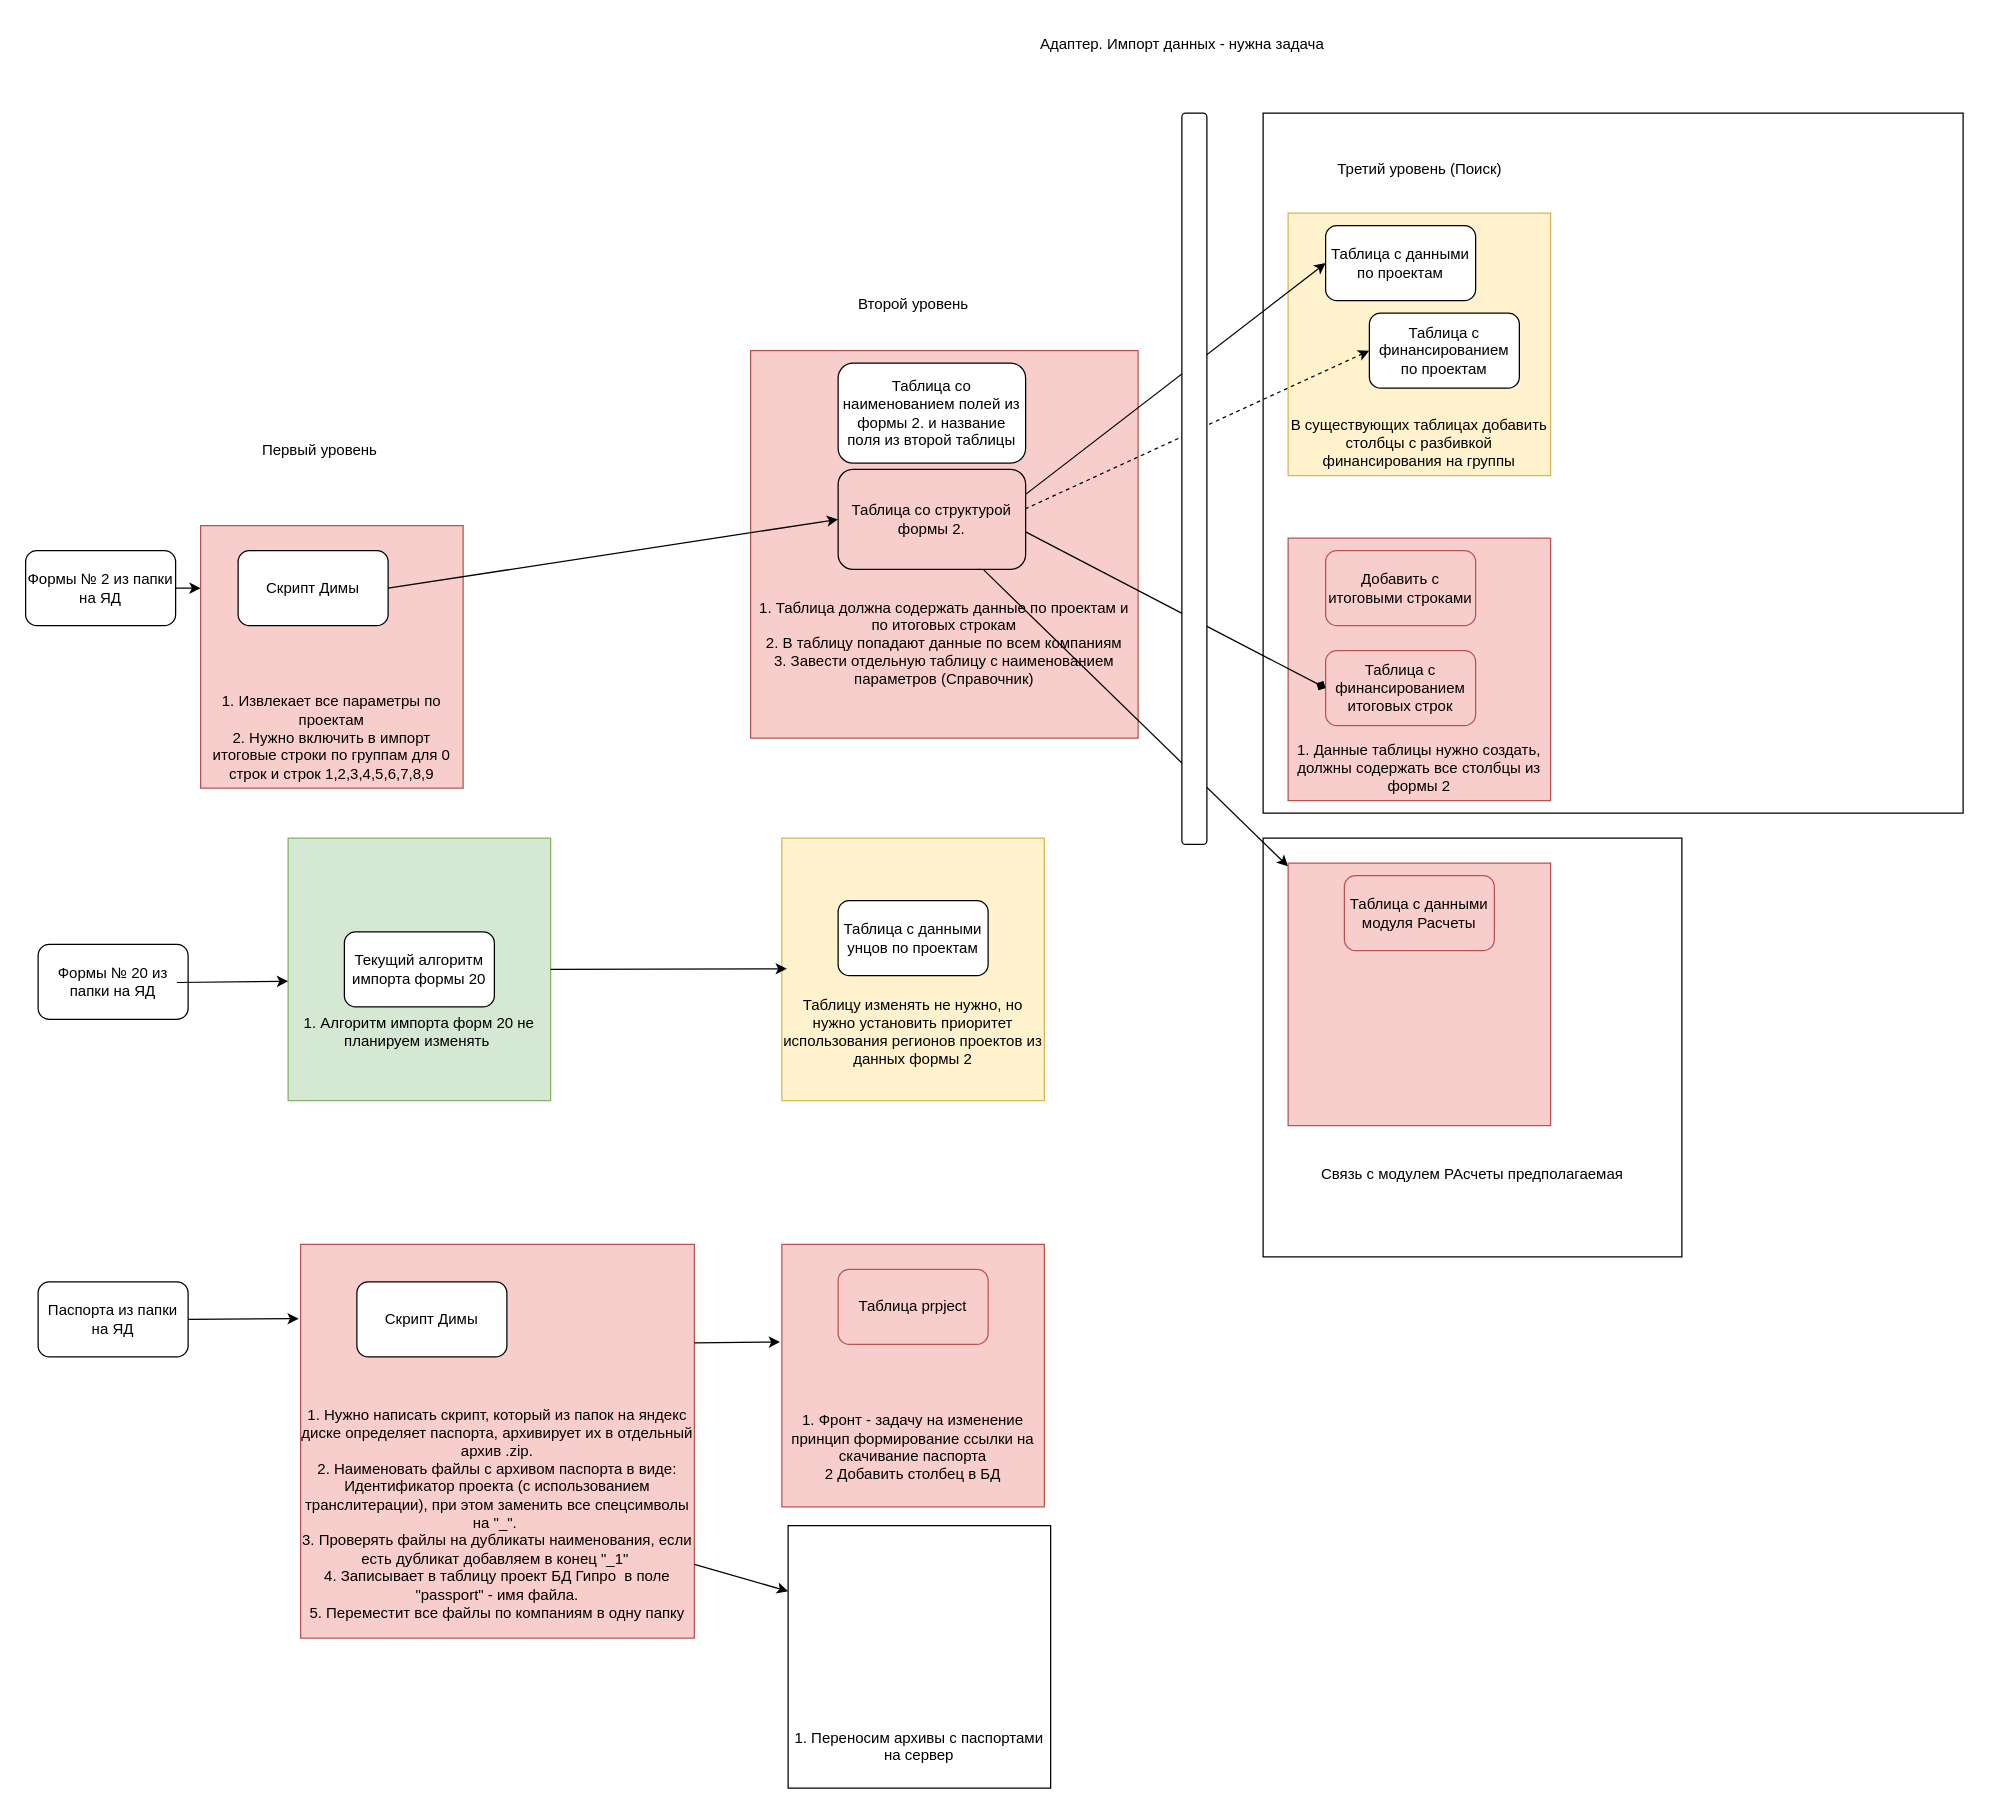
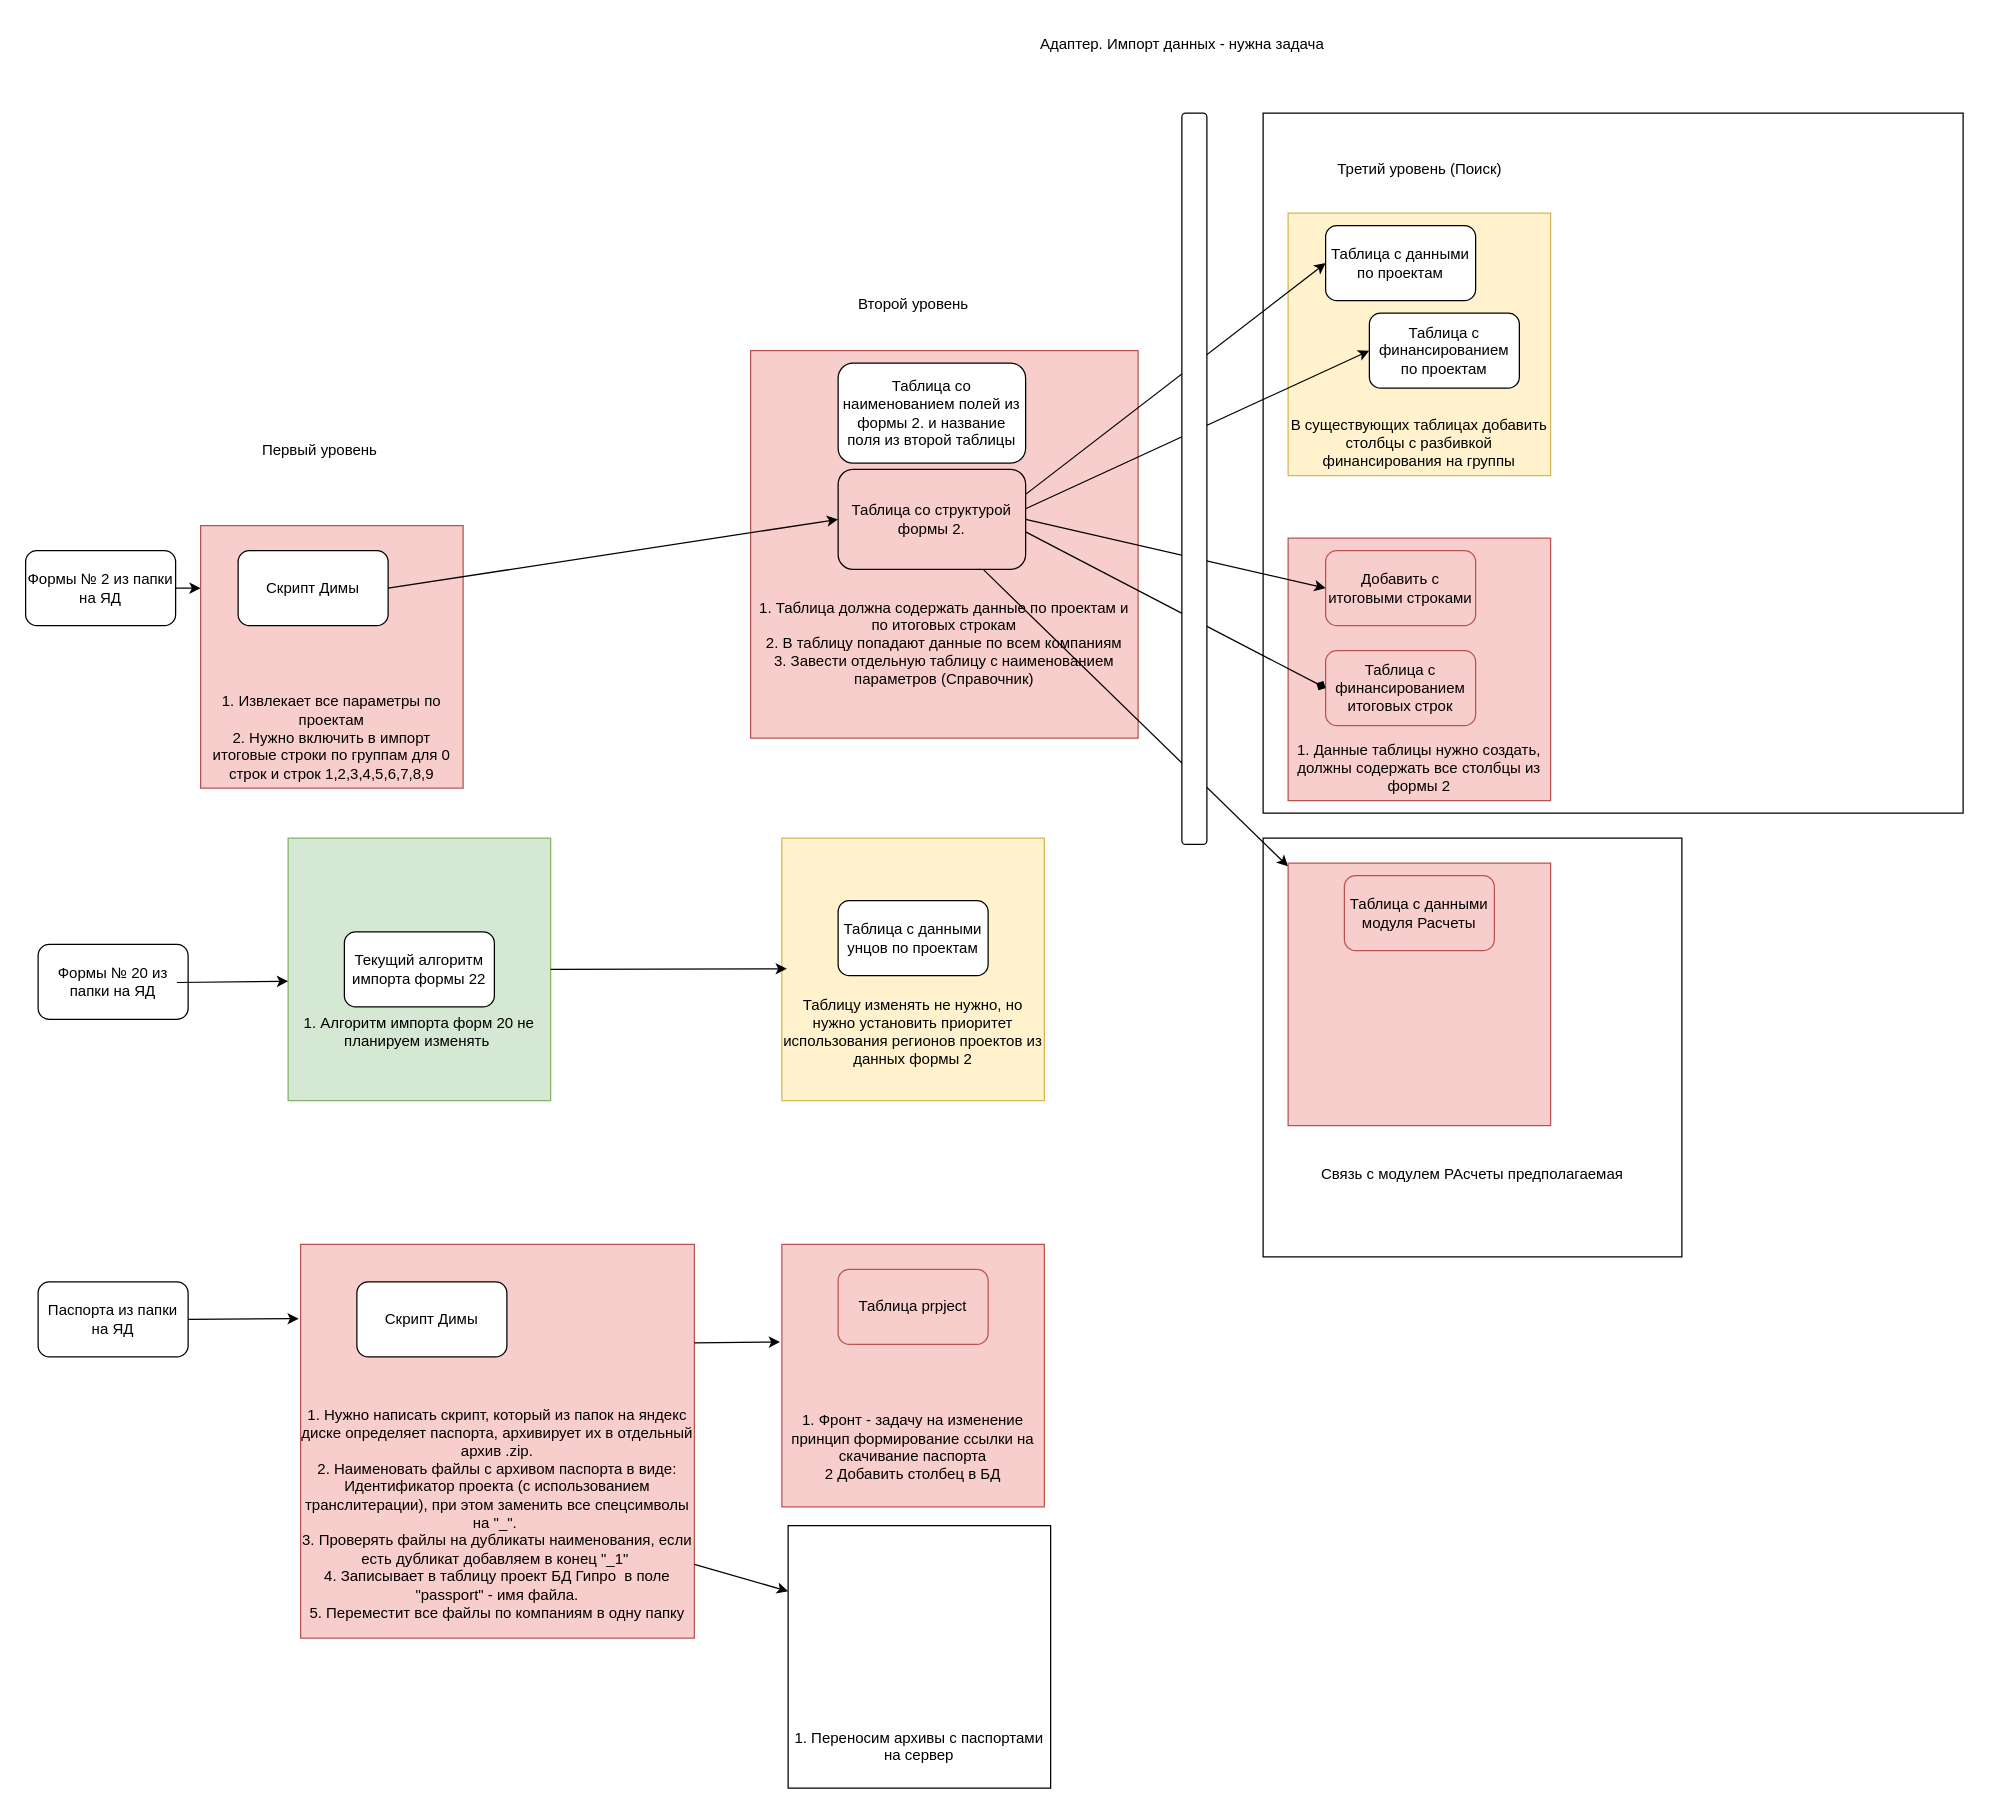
edge "Таблица со структурой формы 2." -> "Таблица с финансированием по проектам": style dashed -> solid
edge "Таблица со структурой формы 2." -> "Добавить с итоговыми строками": added
node "Текущий алгоритм импорта формы 20": label "Текущий алгоритм импорта формы 20" -> "Текущий алгоритм импорта формы 22"
